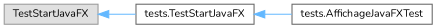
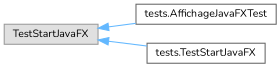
edge "tests.AffichageJavaFXTest" -> "tests.TestStartJavaFX": now "tests.AffichageJavaFXTest" -> "TestStartJavaFX"
